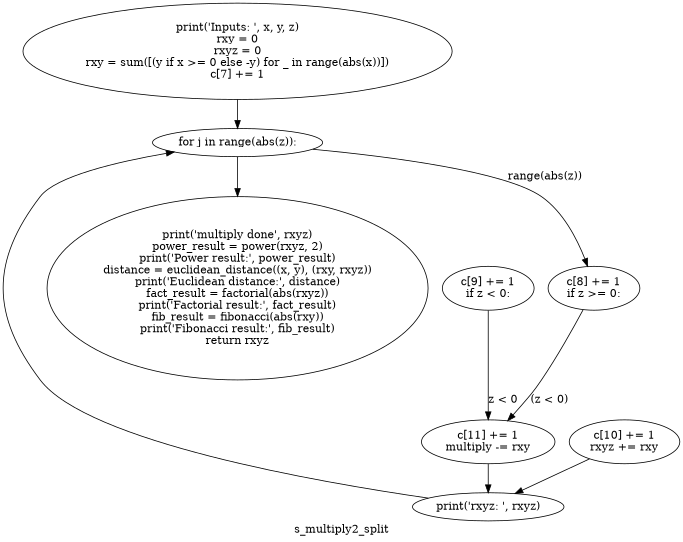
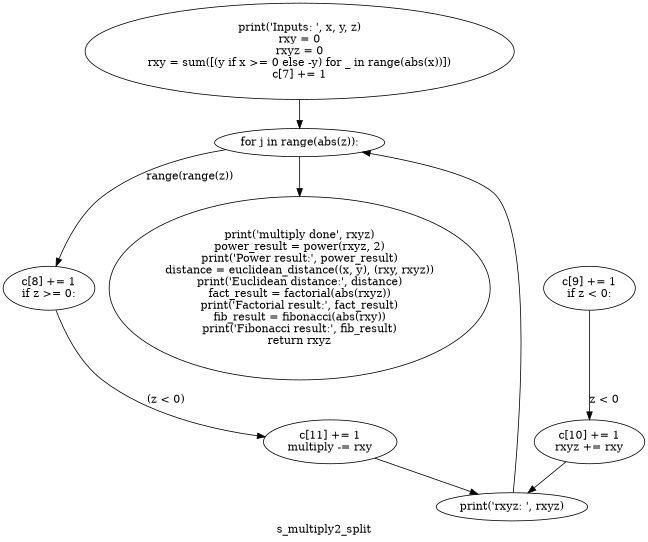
edge "for j in range(abs(z)):" -> "c[8] += 1 if z >= 0:": label "range(abs(z))" -> "range(range(z))"
edge "c[9] += 1 if z < 0:" -> "c[11] += 1 multiply -= rxy": now "c[9] += 1 if z < 0:" -> "c[10] += 1 rxyz += rxy"
